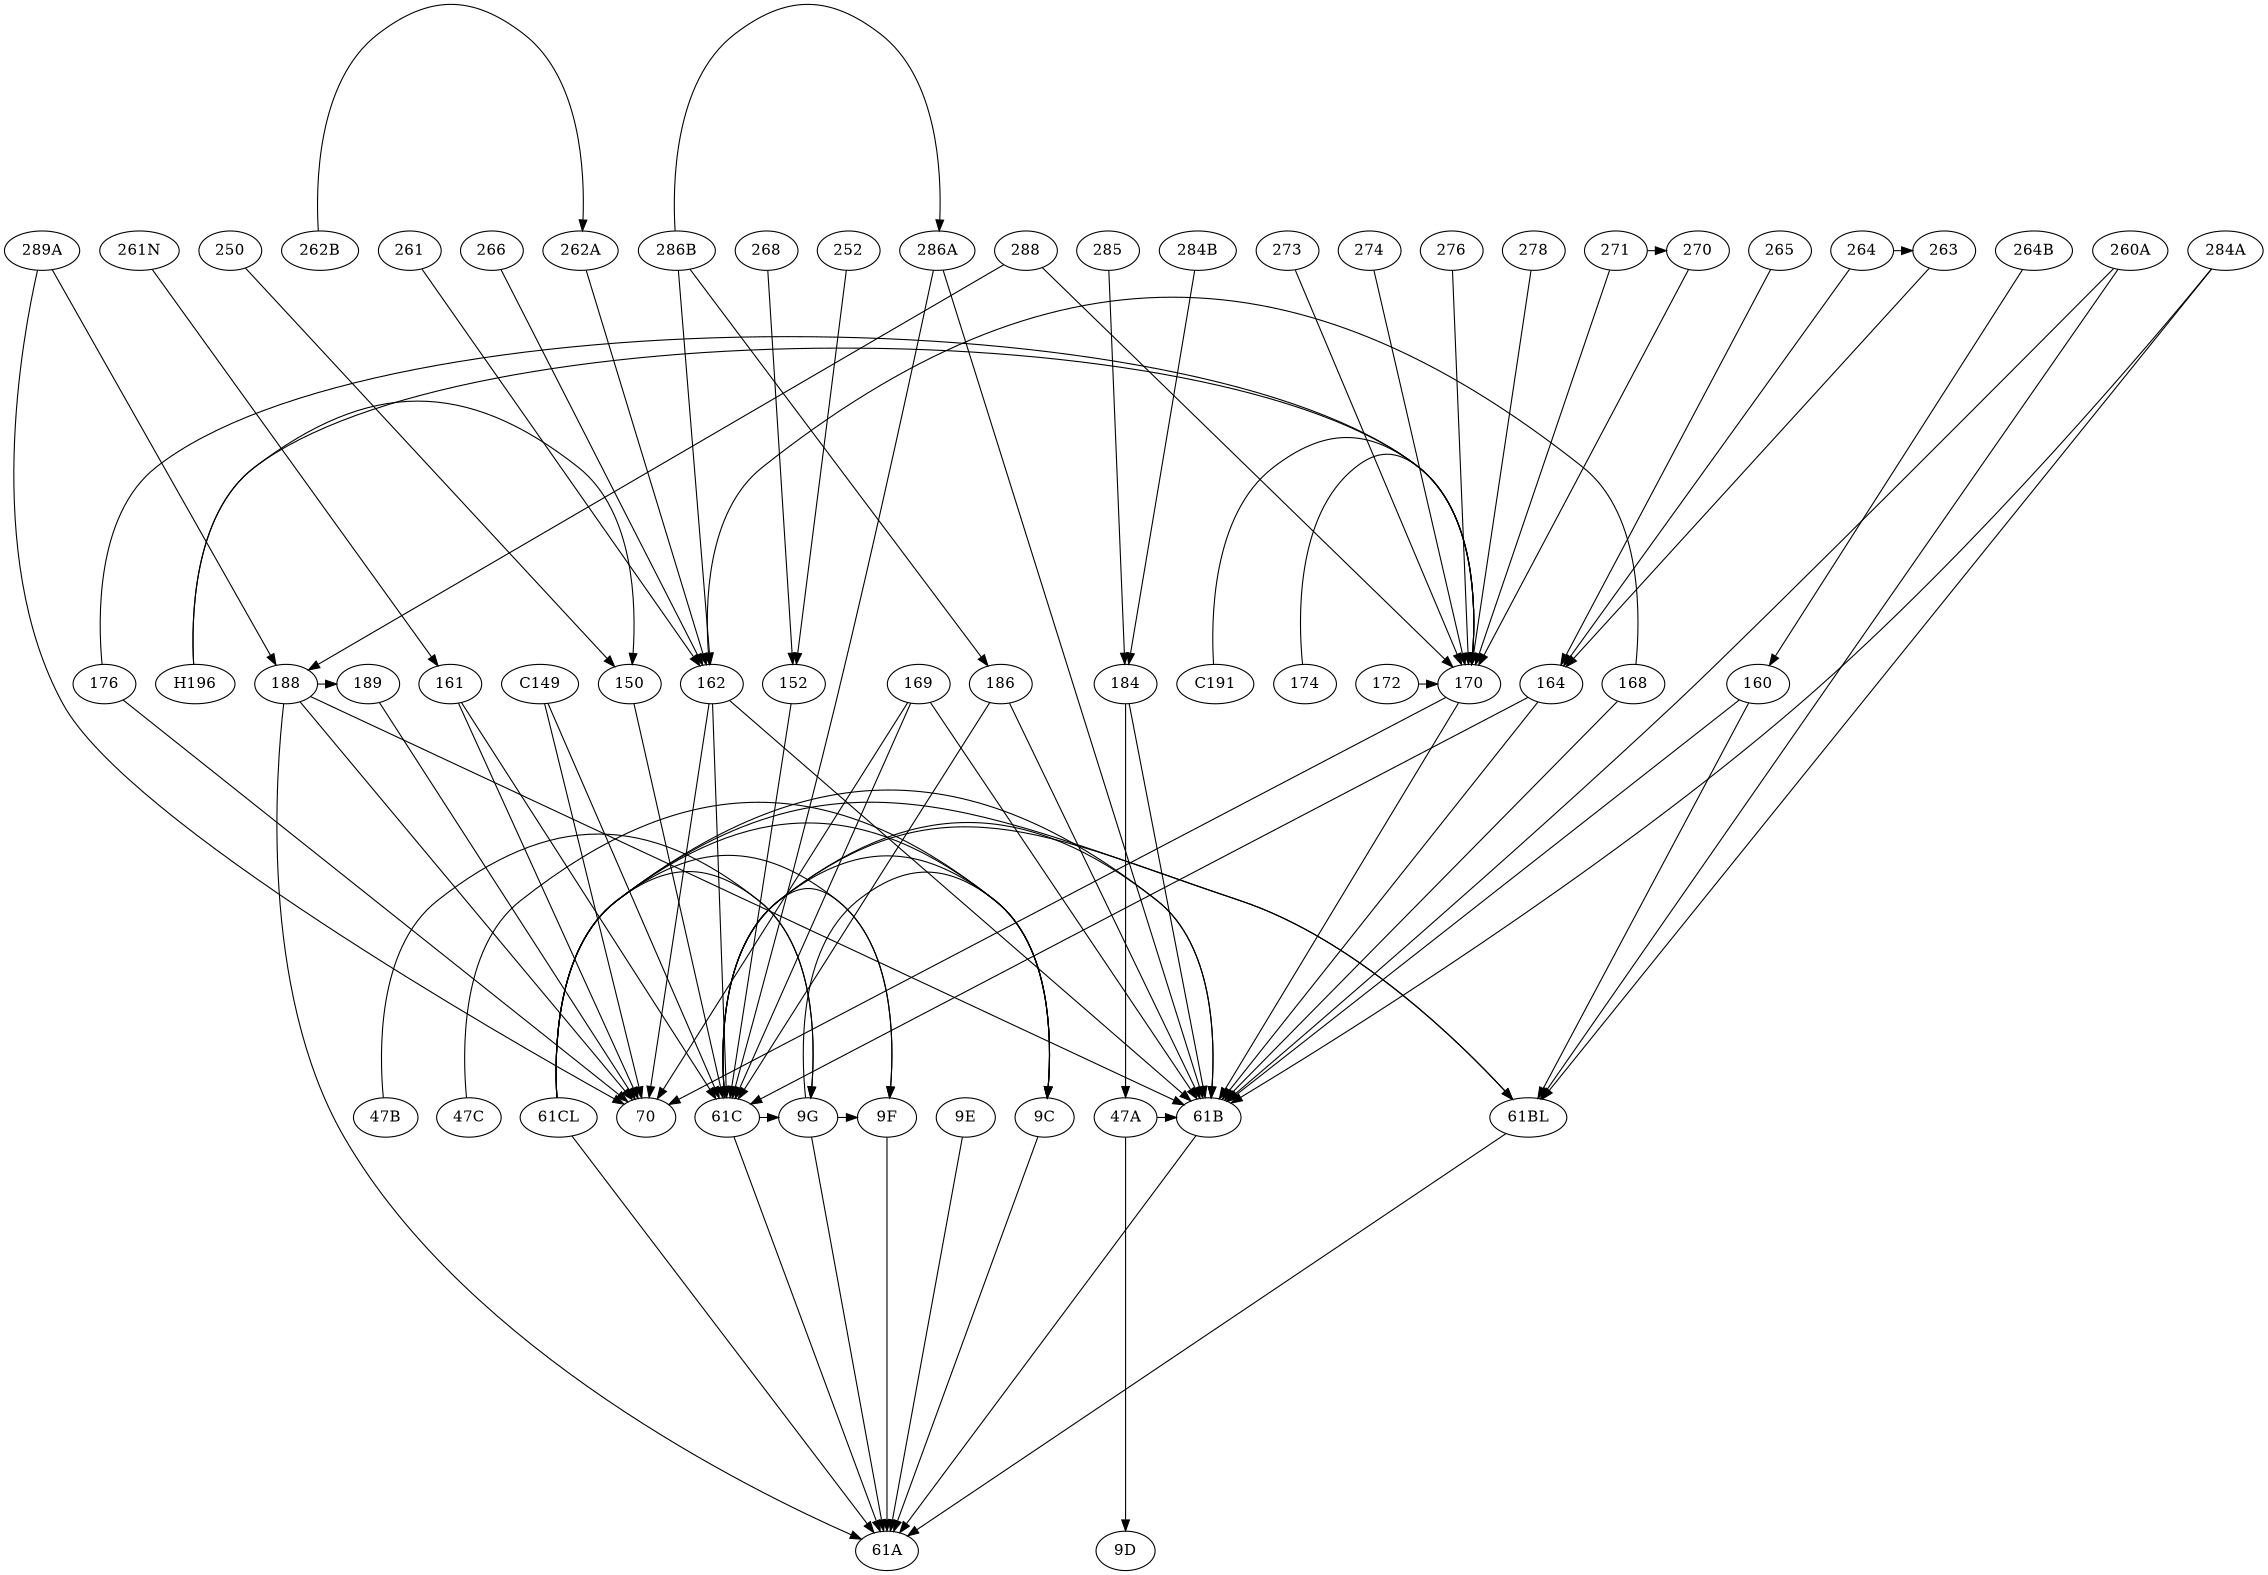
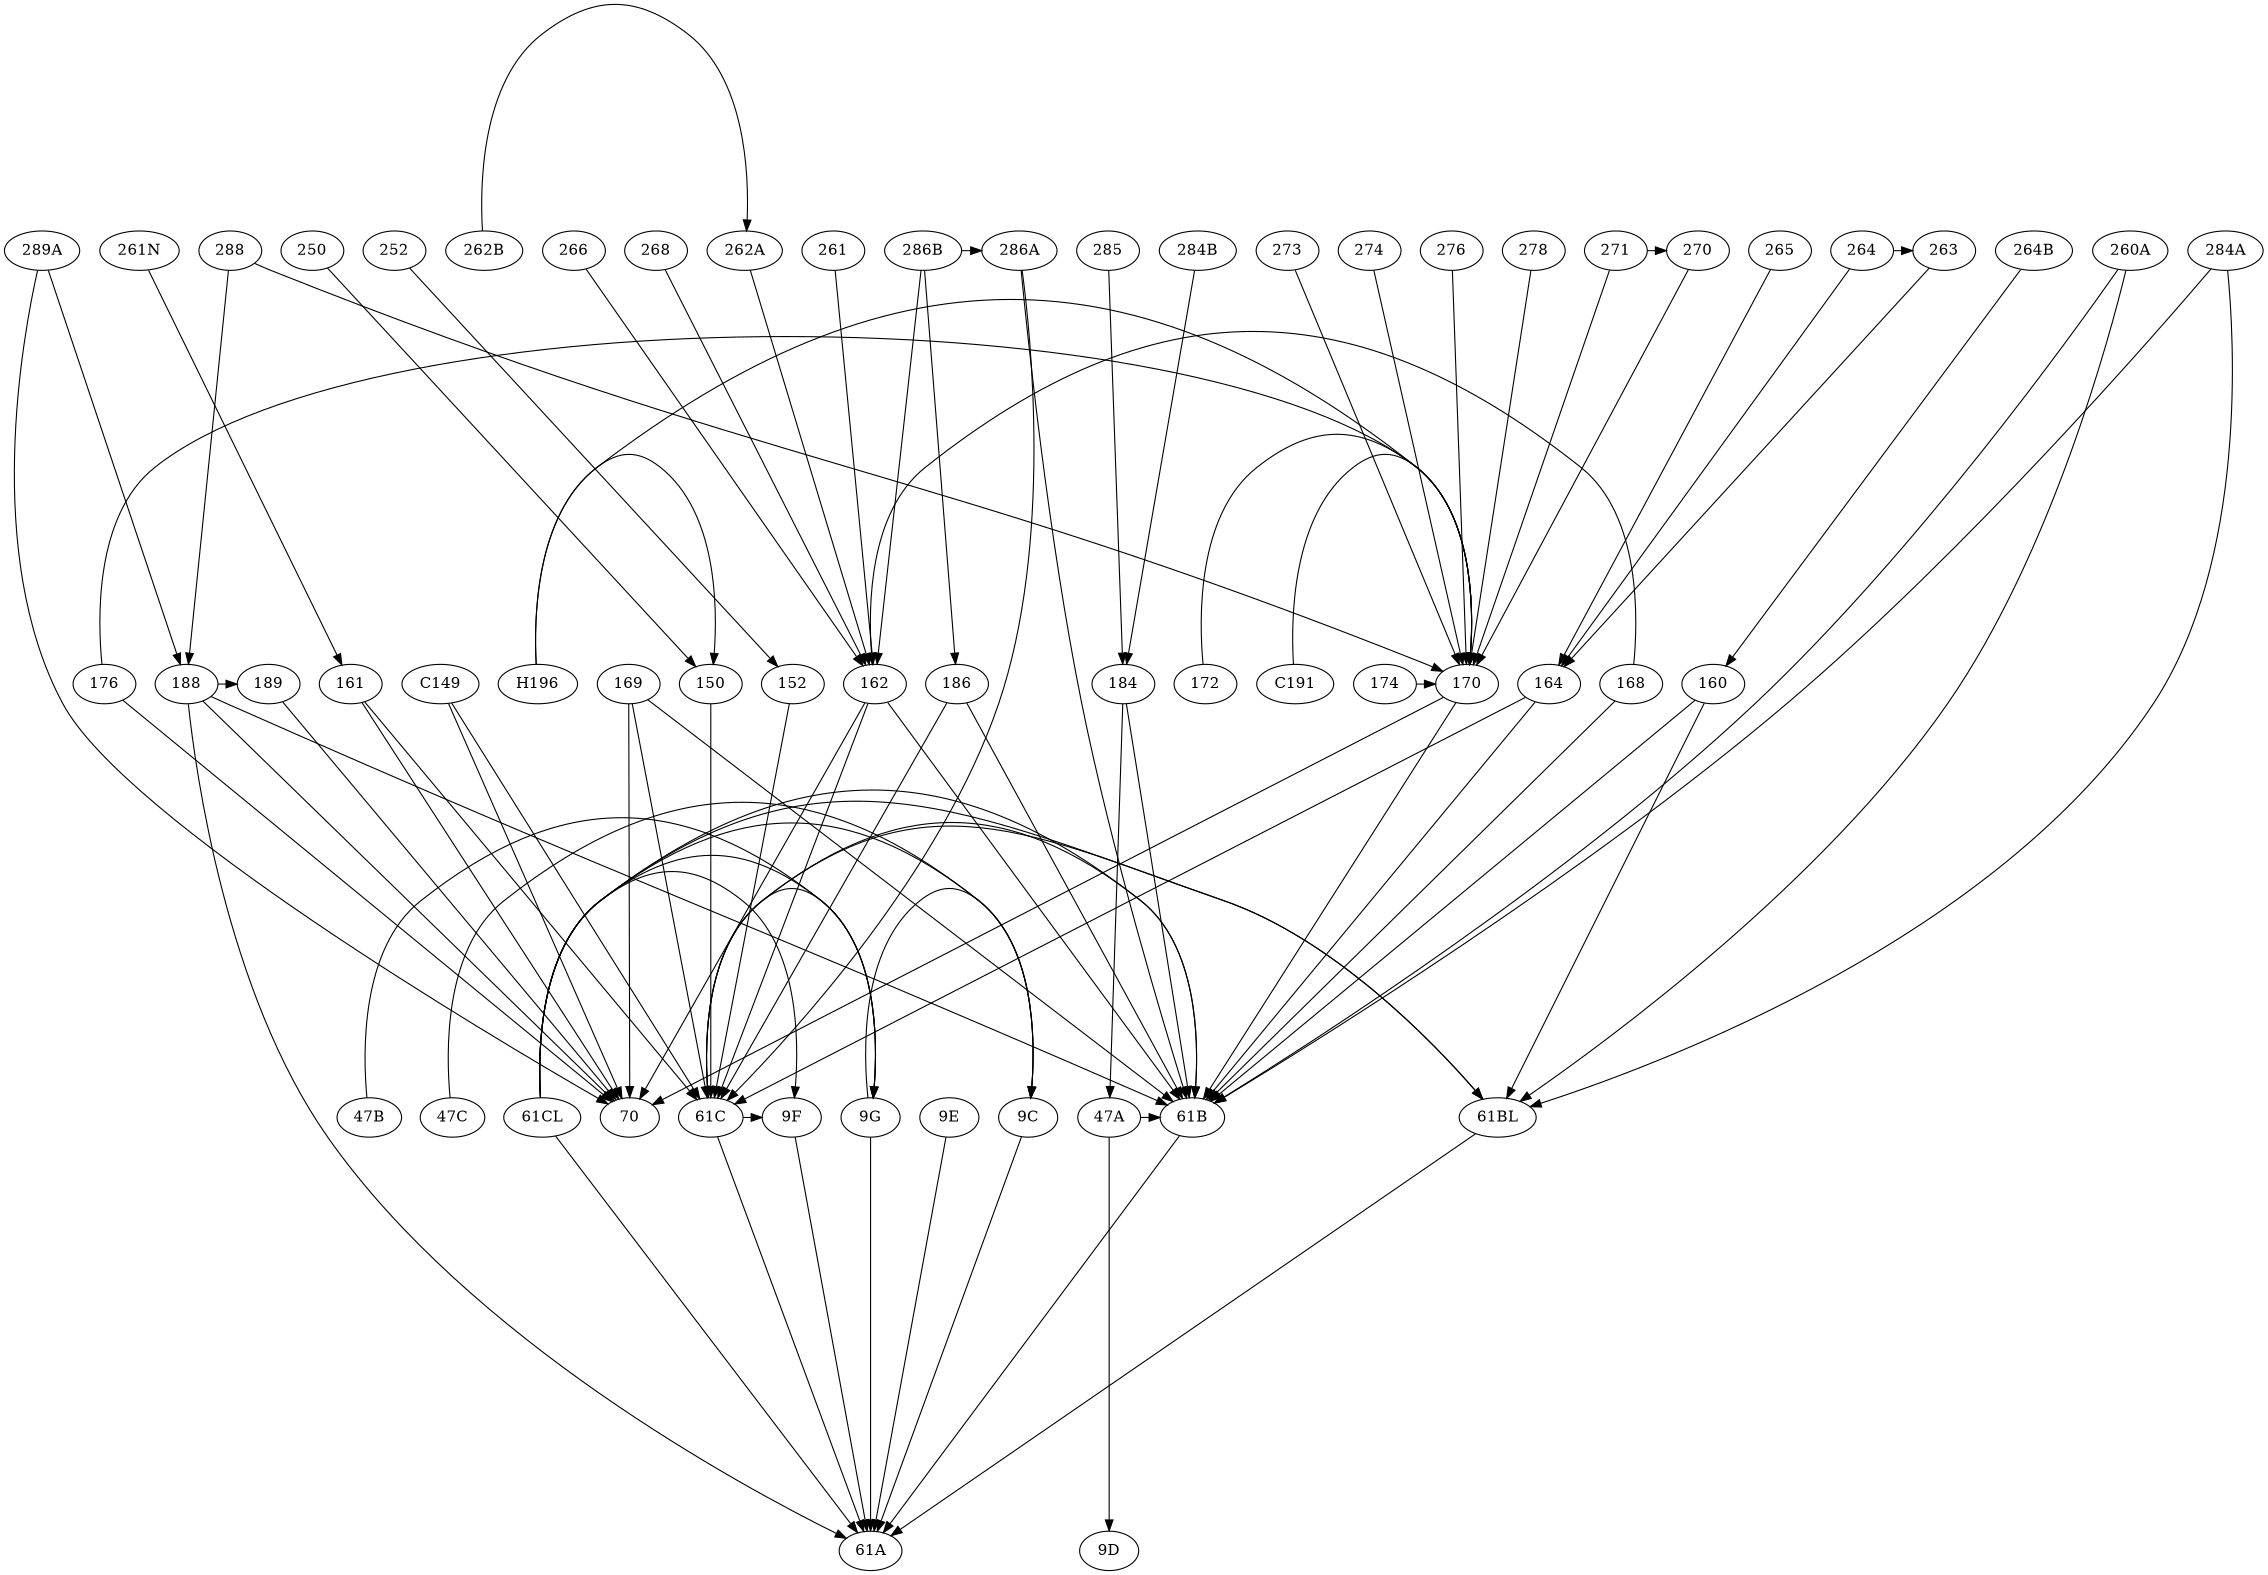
edge "268" -> "152": now "268" -> "162"
edge "61C" -> "9C": removed
edge "9G" -> "9F": removed
